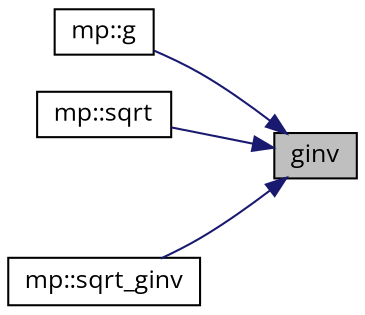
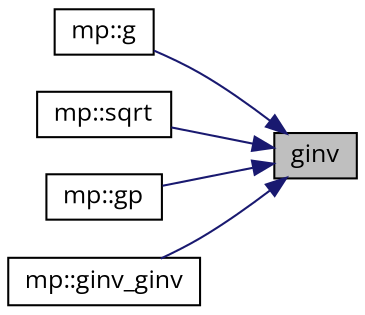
node "mp::gp": added
node "mp::sqrt_ginv": label "mp::sqrt_ginv" -> "mp::ginv_ginv"
